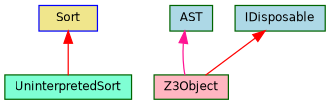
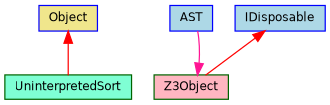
node "Sort": label "Sort" -> "Object"
node "AST": color darkgreen -> blue
node "IDisposable": color darkgreen -> blue
edge "Z3Object" -> "AST": reversed
